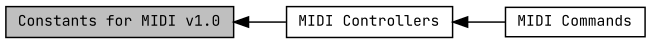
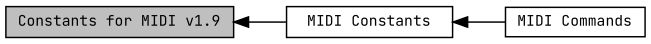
node "Constants for MIDI v1.0": label "Constants for MIDI v1.0" -> "Constants for MIDI v1.9"
node "MIDI Controllers": label "MIDI Controllers" -> "MIDI Constants"
